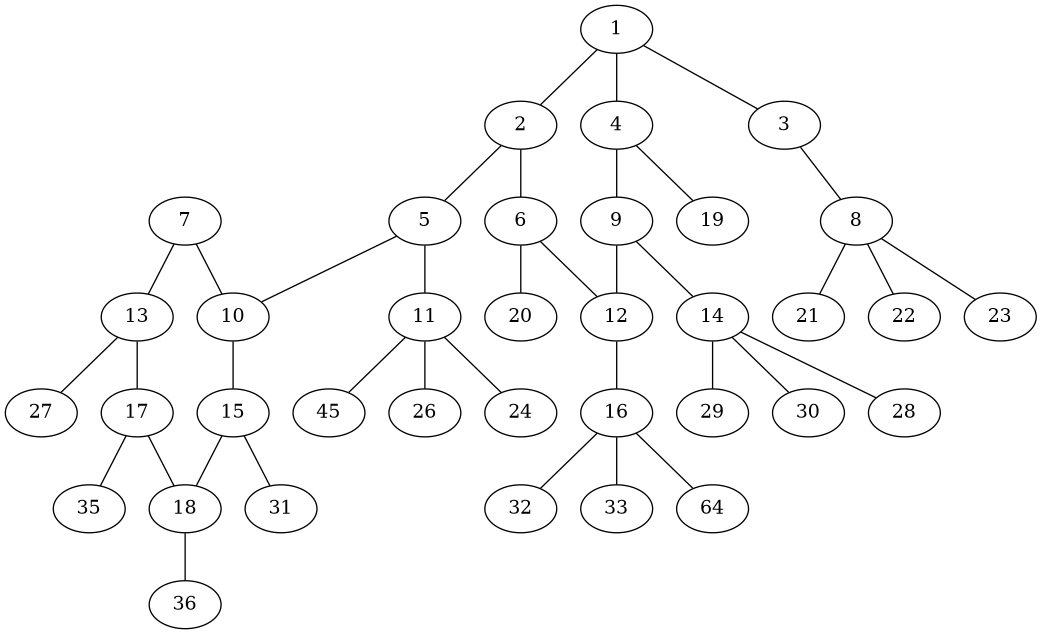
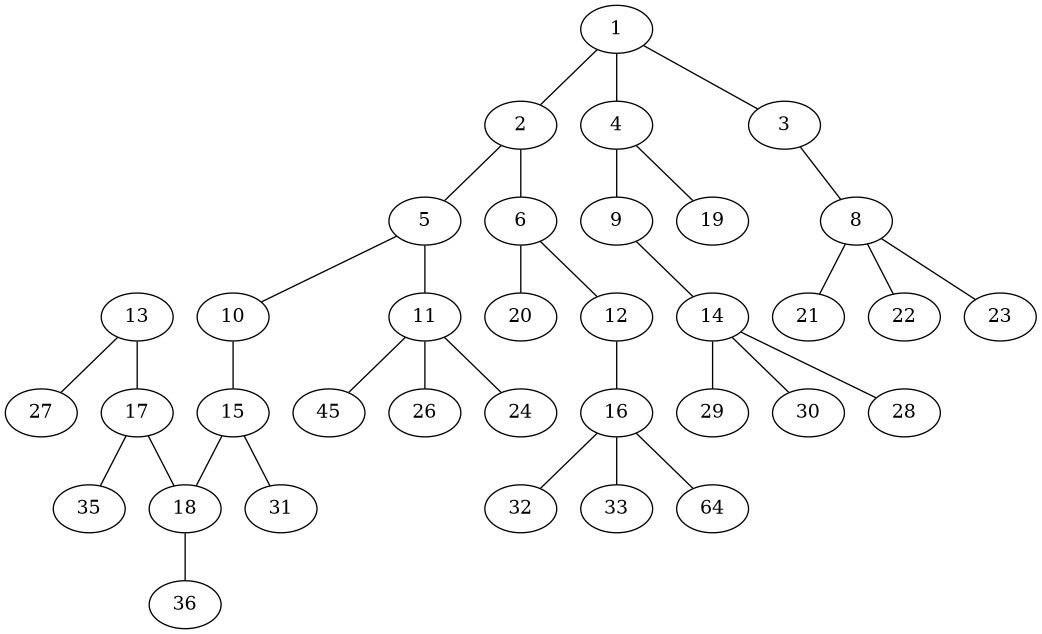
node "7": removed
edge "9" -- "12": removed
